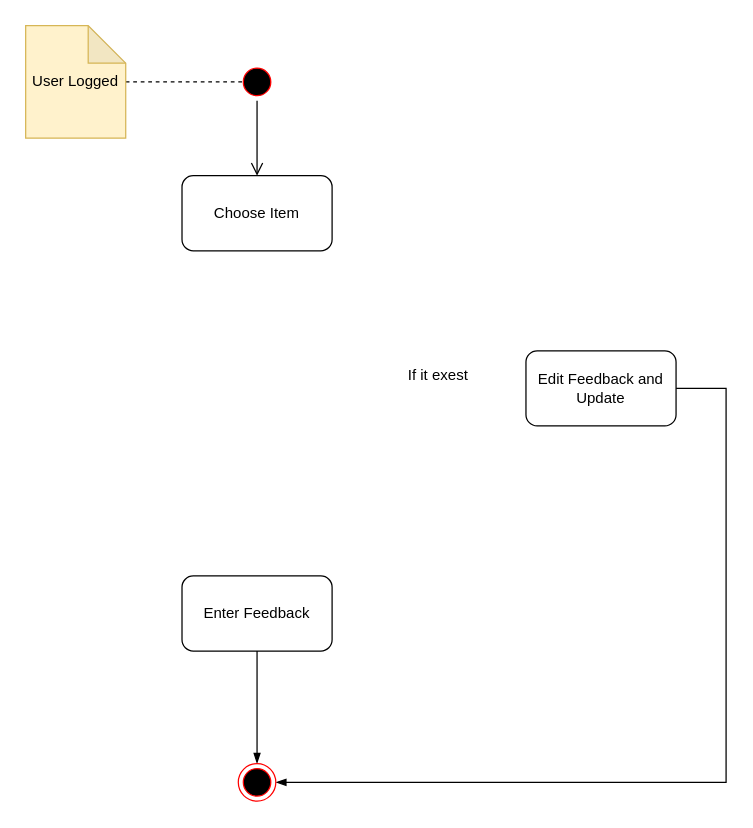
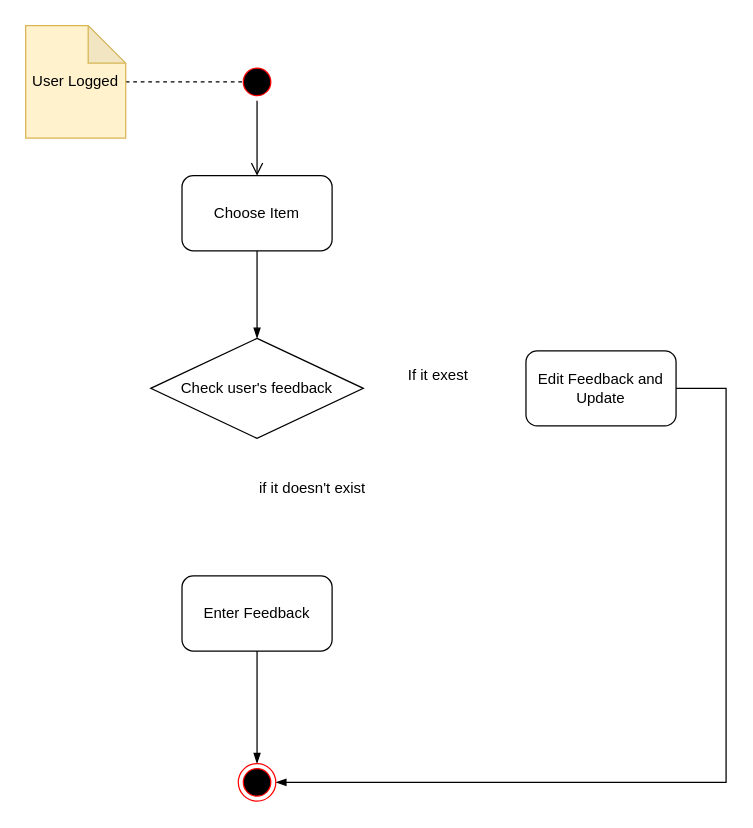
edge "Choose Item" -> "Check user's feedback": added
node "Check user's feedback": added
node "if it doesn't exist": added
